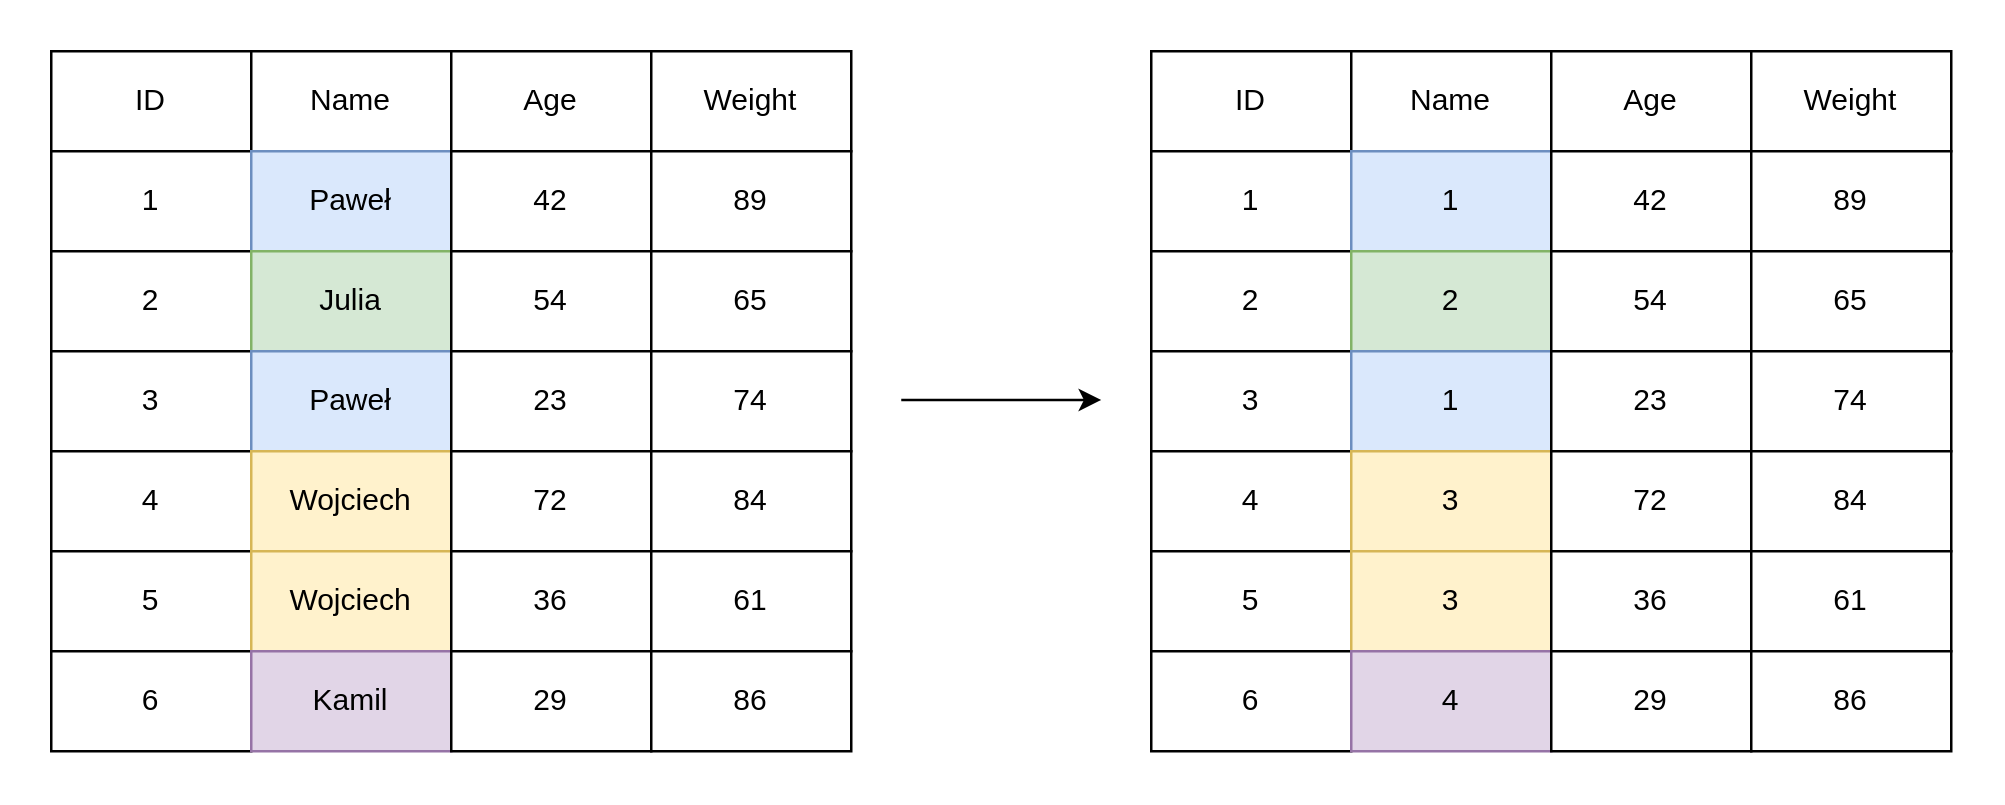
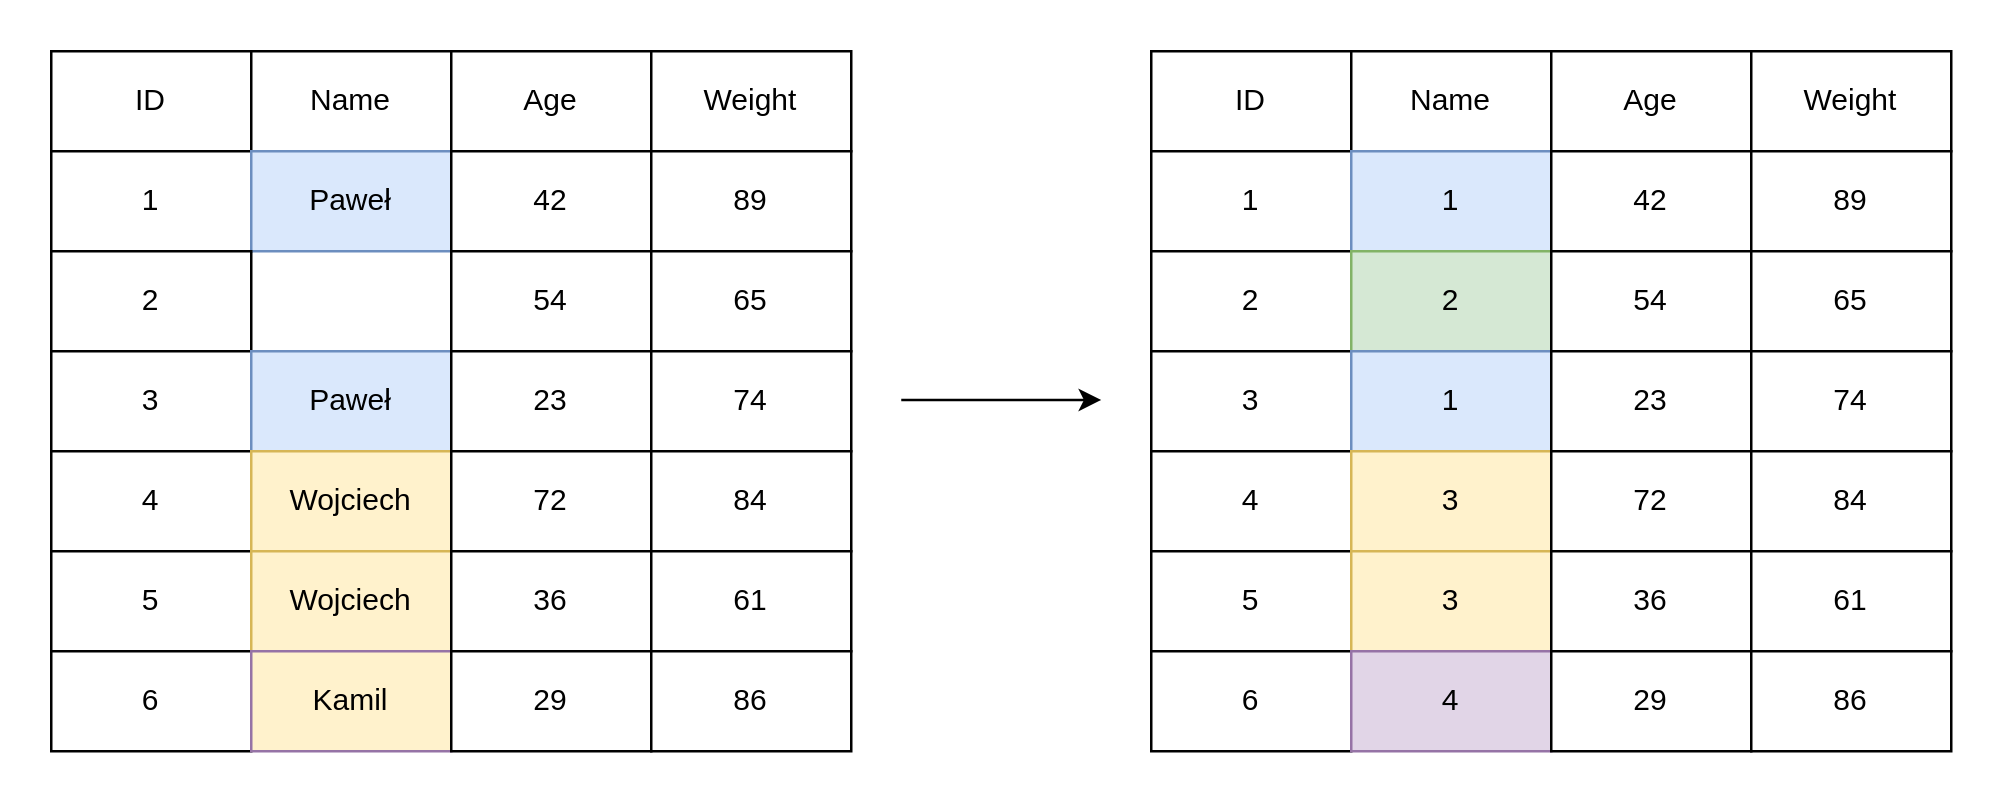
node "Julia": removed
node "Kamil": fillcolor #e1d5e7 -> #fff2cc
